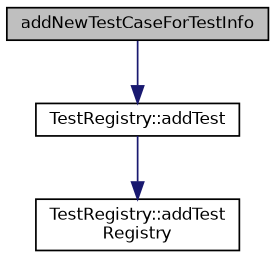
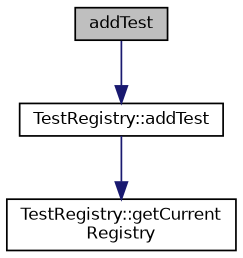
node "addNewTestCaseForTestInfo": label "addNewTestCaseForTestInfo" -> "addTest"
node "TestRegistry::addTest Registry": label "TestRegistry::addTest Registry" -> "TestRegistry::getCurrent Registry"
